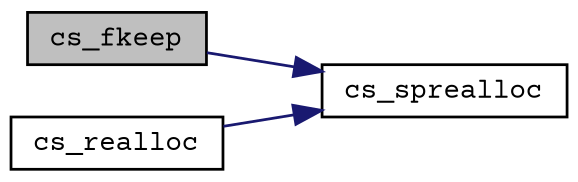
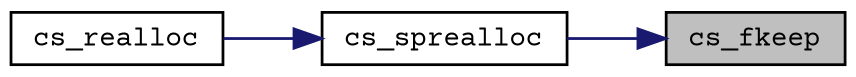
edge "cs_fkeep" -> "cs_sprealloc": reversed
